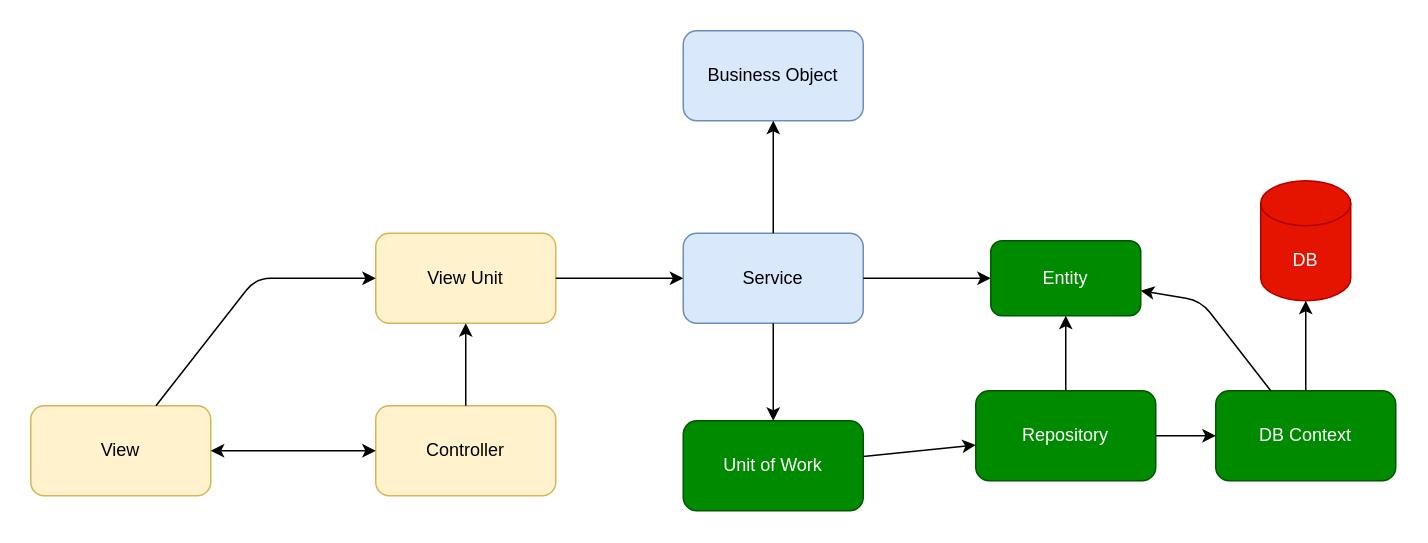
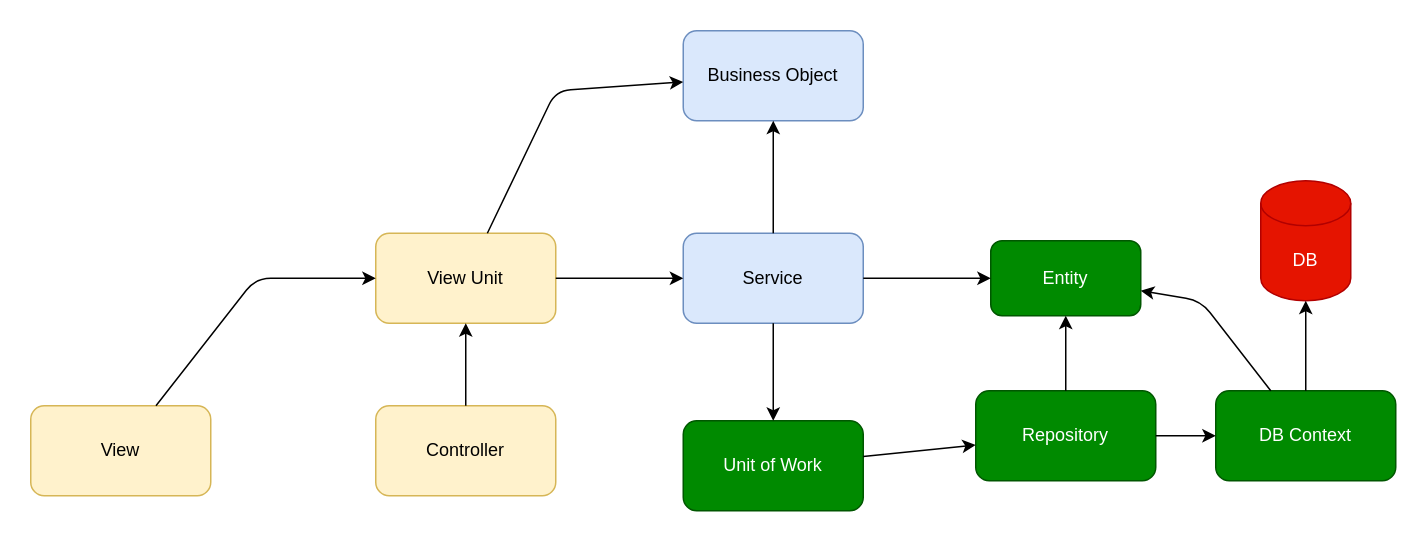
edge "View Unit" -> "Business Object": added
edge "View" -- "Controller": removed
